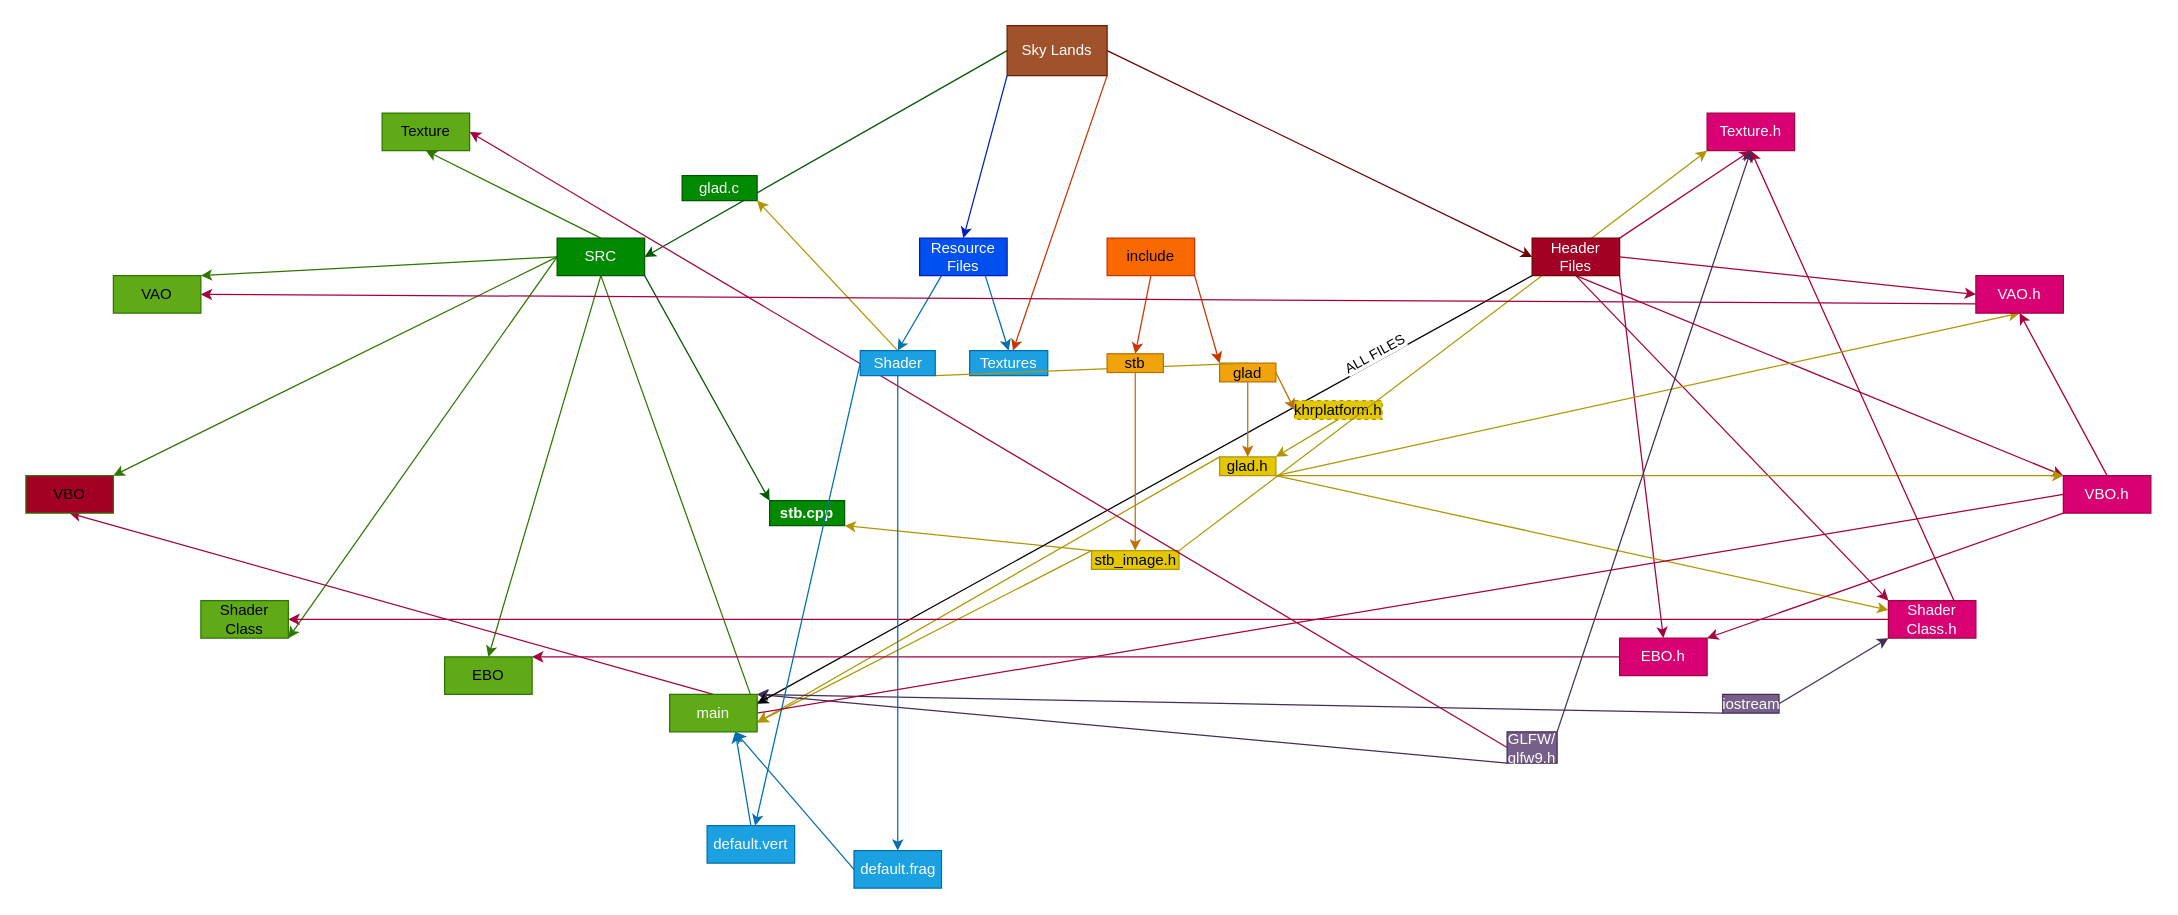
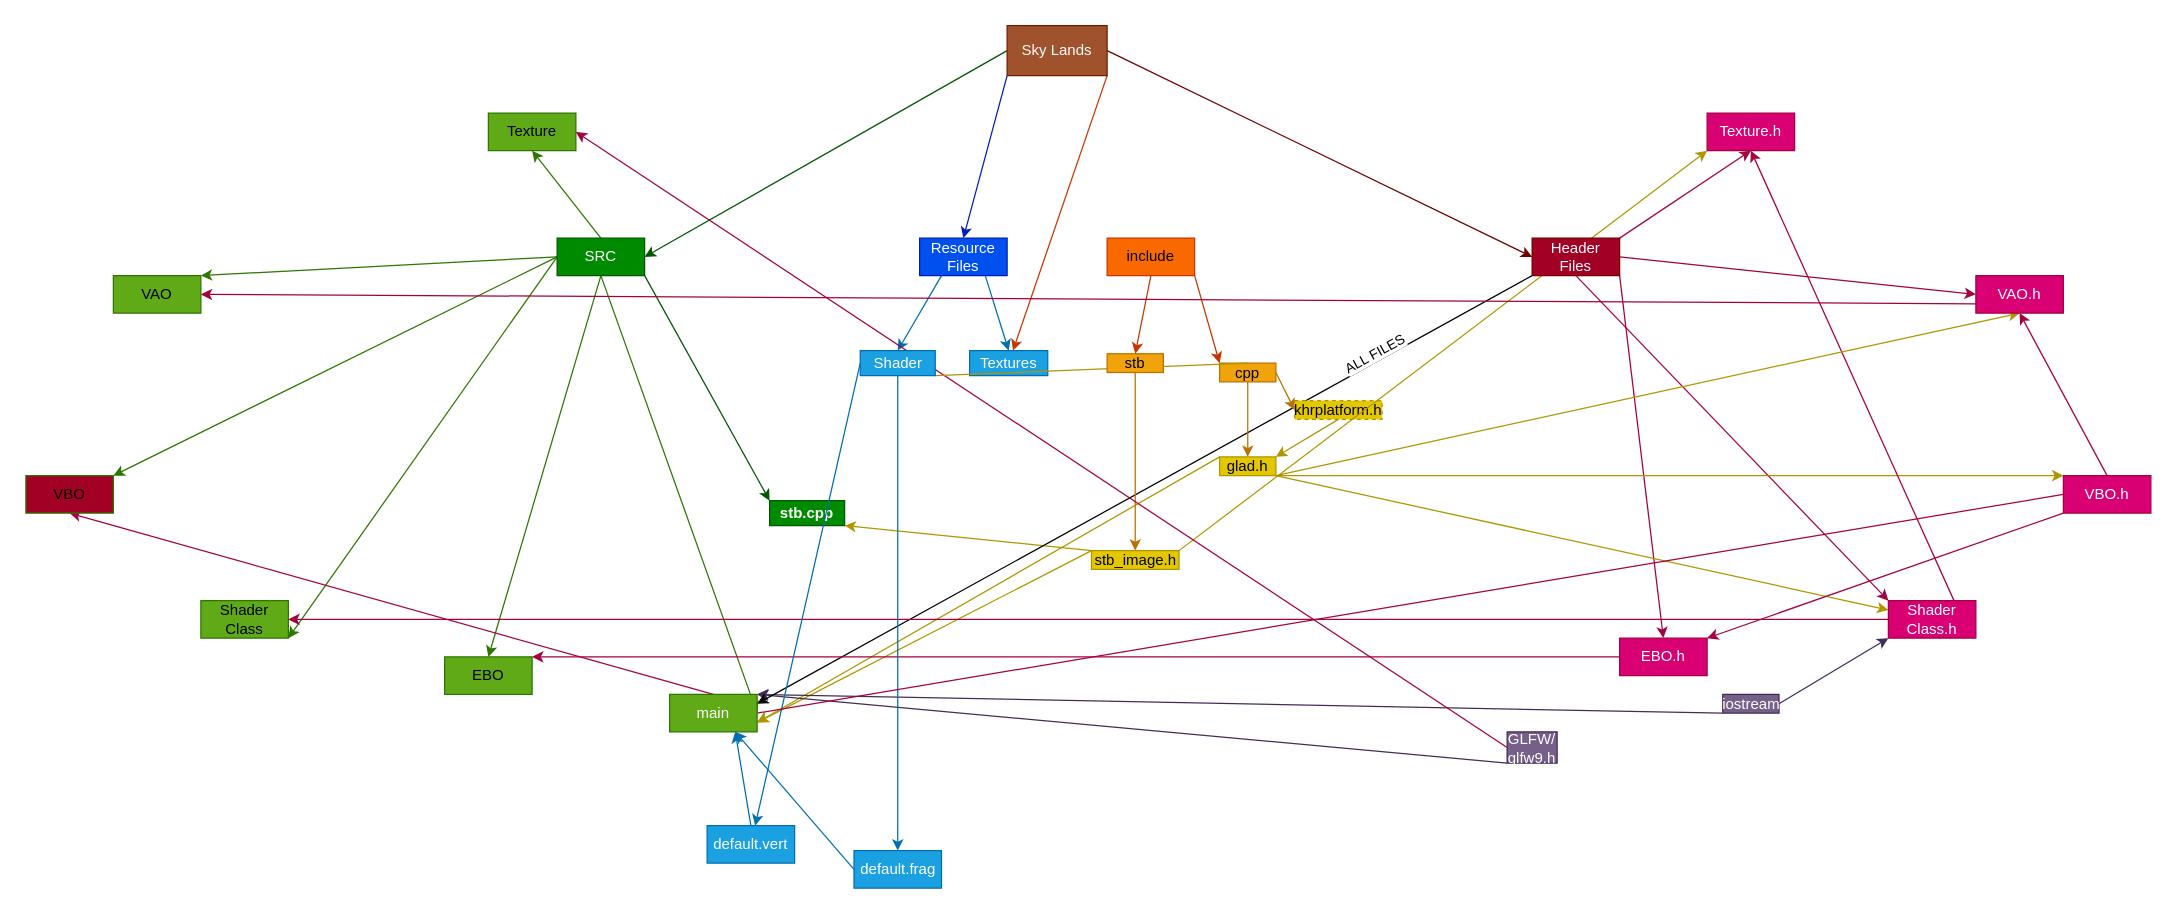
node "Texture": moved (426, 132) -> (532, 132)
node "glad.c": removed
edge "Shader" -> "glad.c": removed
edge "GLFW/ glfw9.h" -> "Texture.h": removed
node "glad": label "glad" -> "cpp"
edge "Header Files" -> "VBO.h": removed
